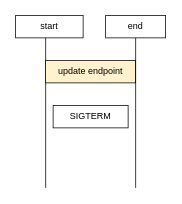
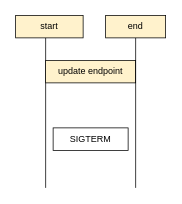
node "start": fillcolor #ffffff -> #fff2cc
node "end": fillcolor #ffffff -> #fff2cc
node "SIGTERM": moved (90, 117) -> (90, 139)
